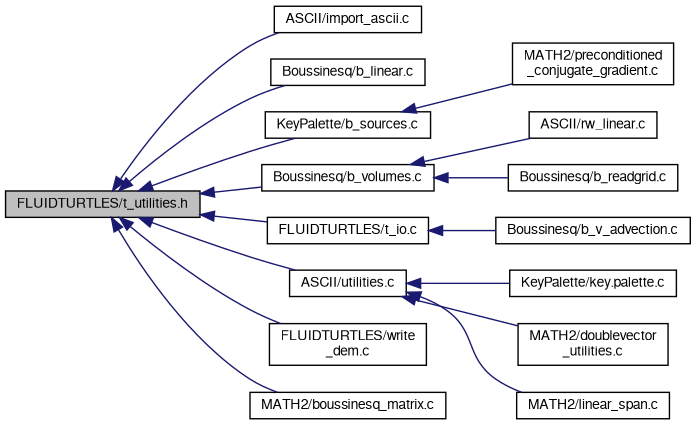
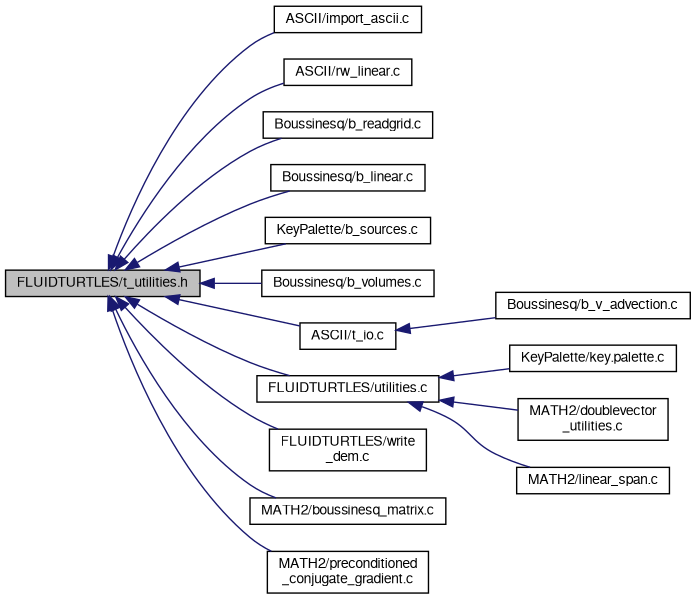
edge "MATH2/preconditioned _conjugate_gradient.c" -> "KeyPalette/b_sources.c": now "MATH2/preconditioned _conjugate_gradient.c" -> "FLUIDTURTLES/t_utilities.h"
edge "ASCII/rw_linear.c" -> "Boussinesq/b_volumes.c": now "ASCII/rw_linear.c" -> "FLUIDTURTLES/t_utilities.h"
edge "Boussinesq/b_readgrid.c" -> "Boussinesq/b_volumes.c": now "Boussinesq/b_readgrid.c" -> "FLUIDTURTLES/t_utilities.h"
node "FLUIDTURTLES/t_io.c": label "FLUIDTURTLES/t_io.c" -> "ASCII/t_io.c"
node "ASCII/utilities.c": label "ASCII/utilities.c" -> "FLUIDTURTLES/utilities.c"
